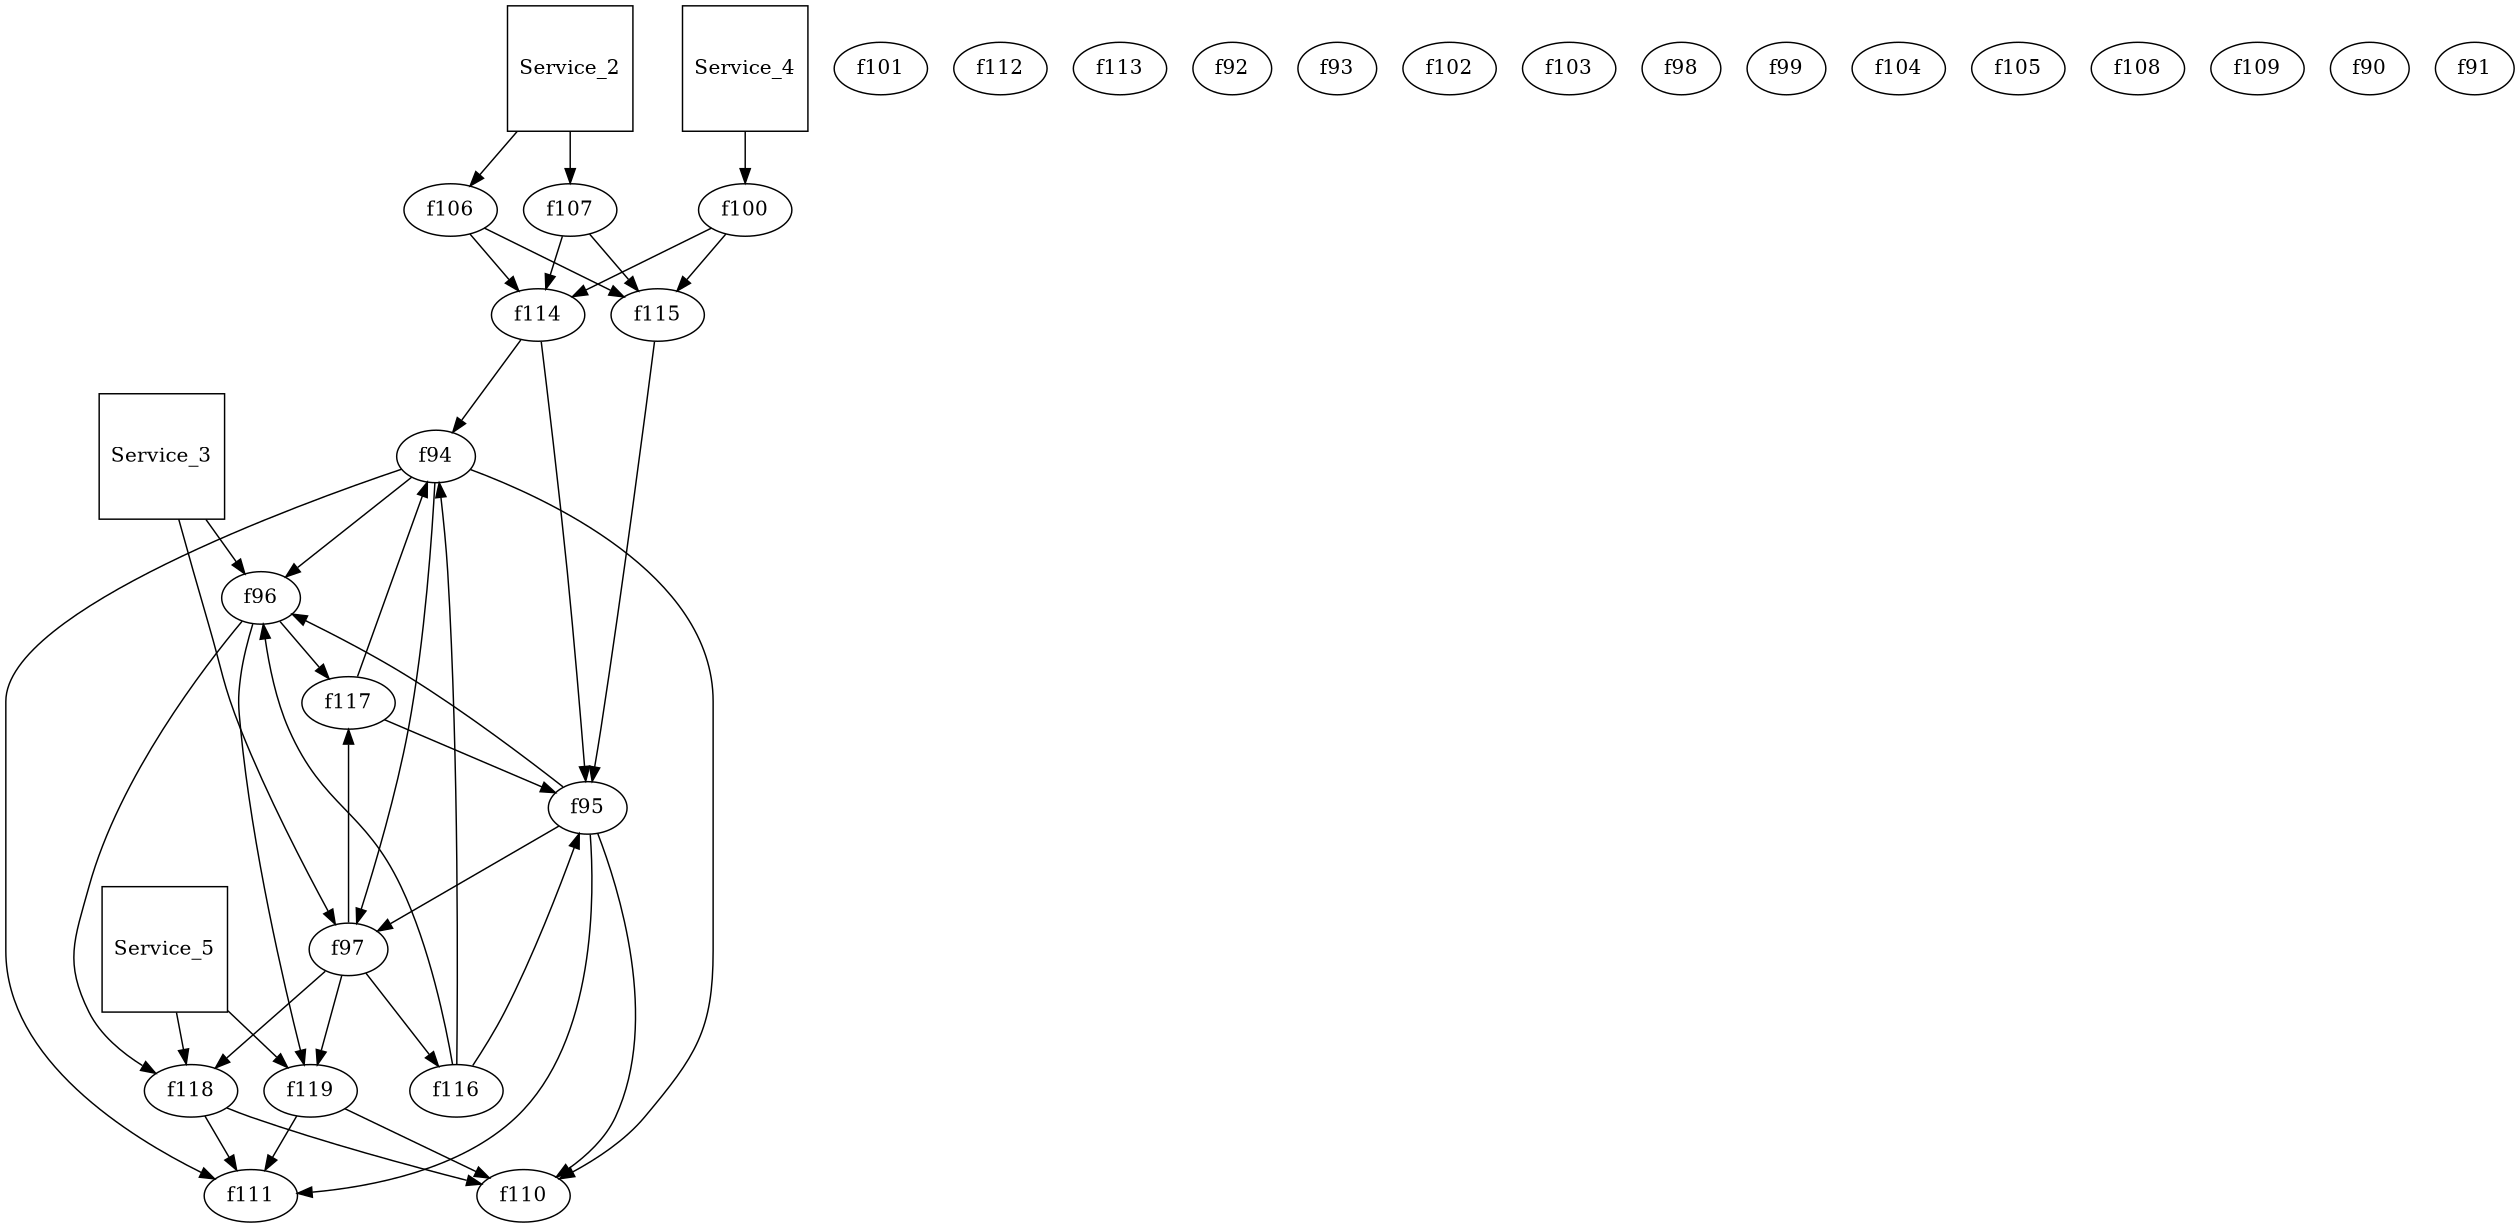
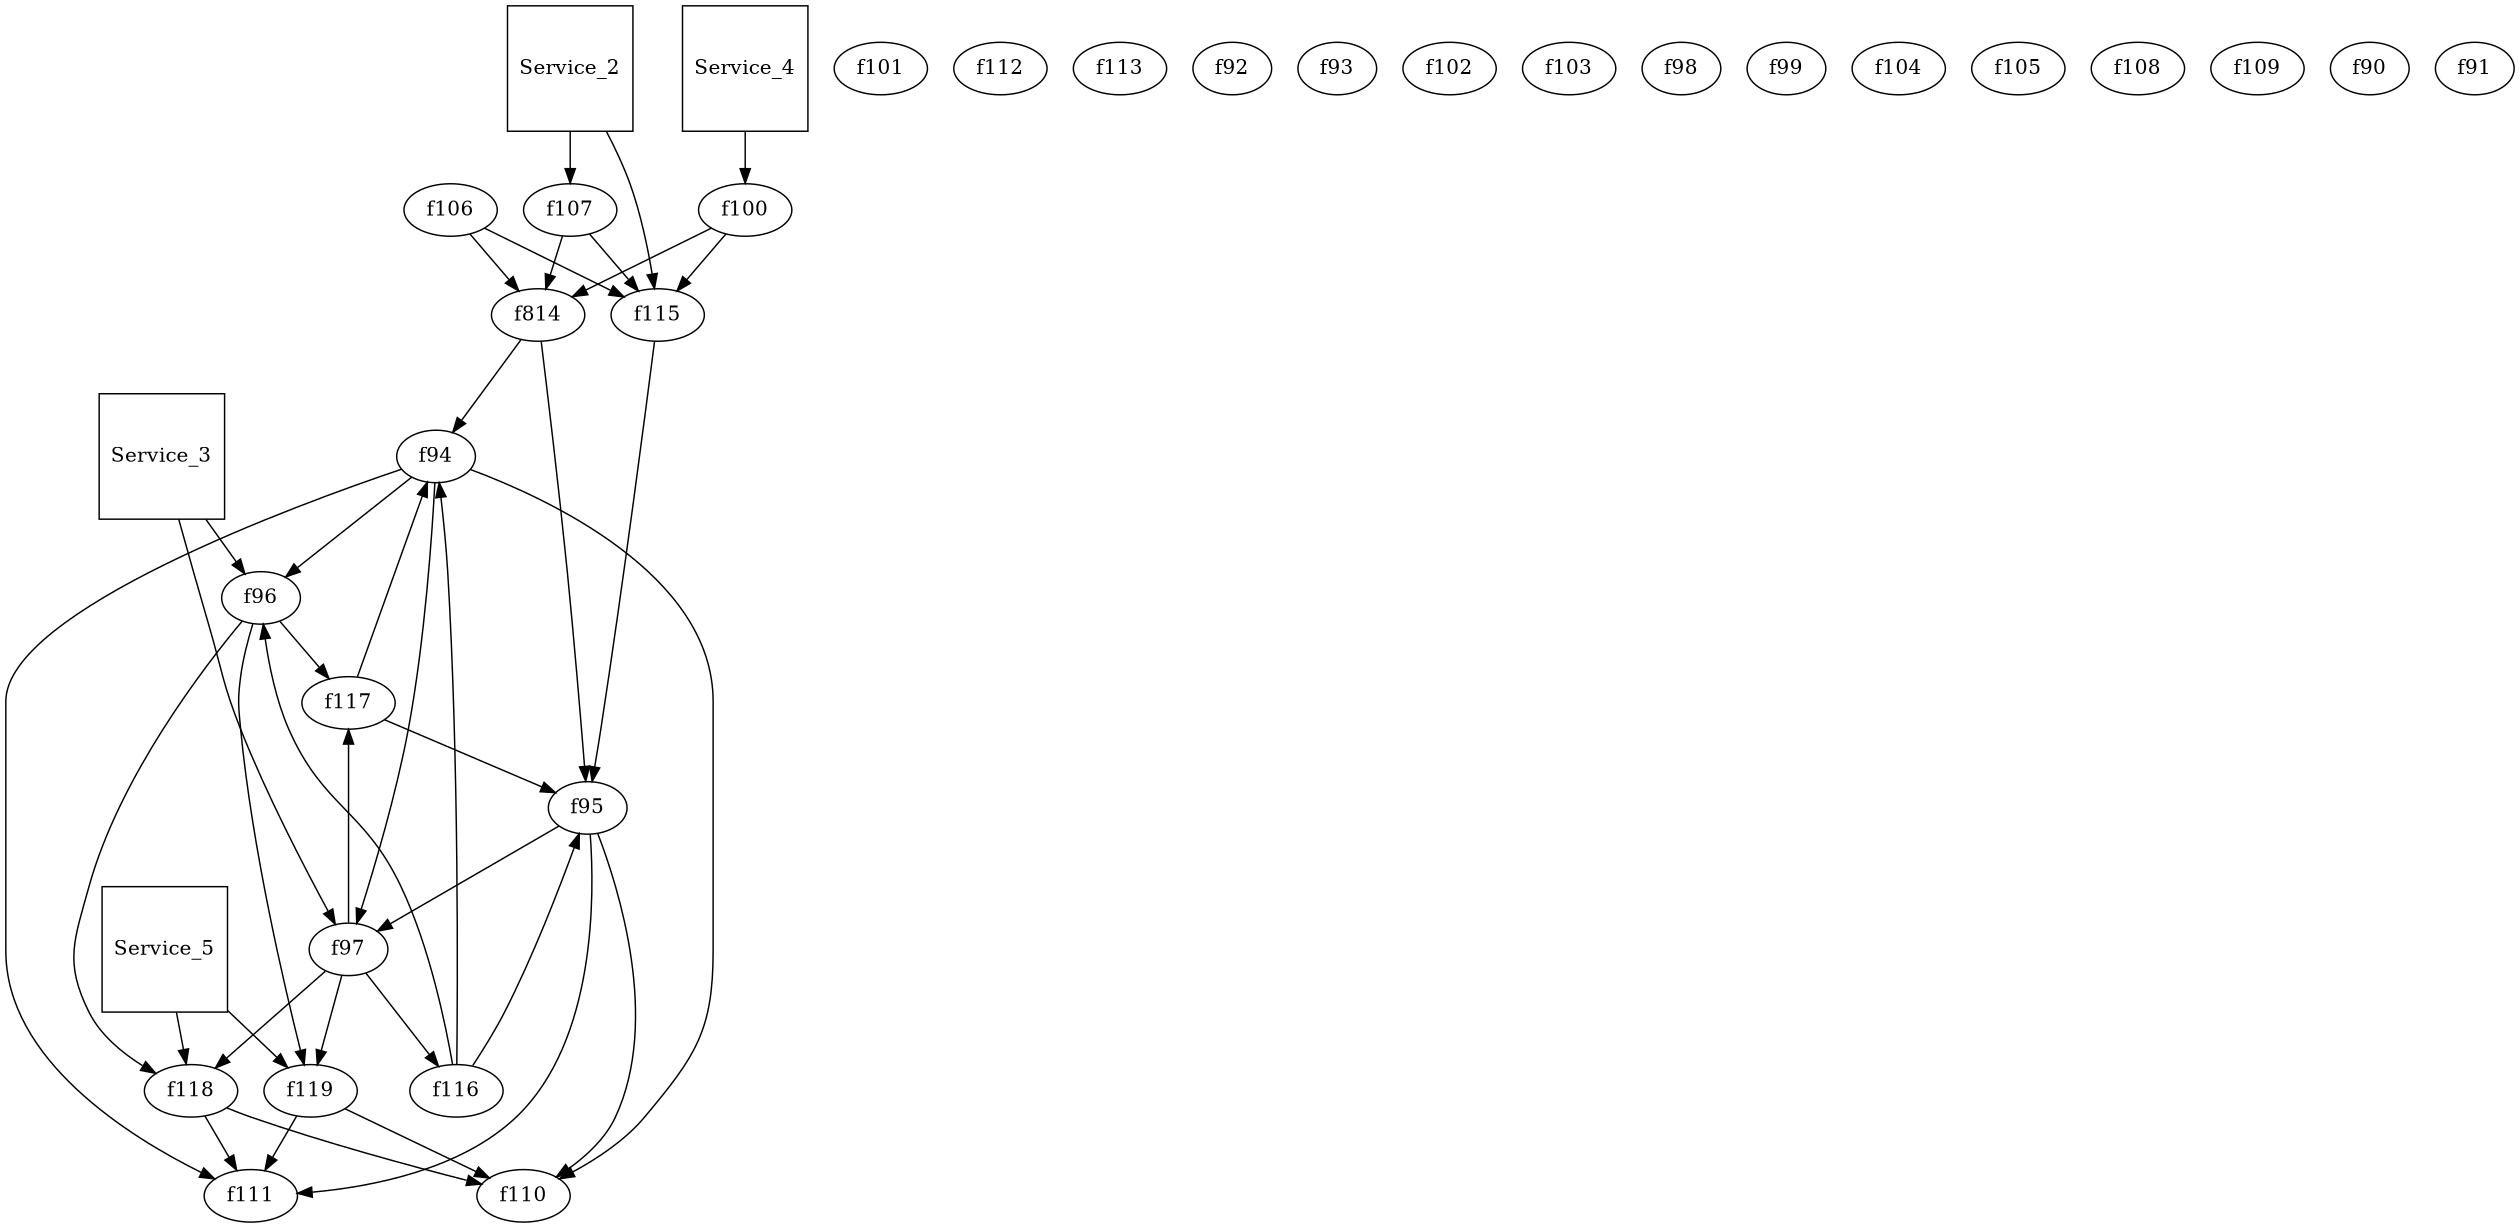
edge "Service_2" -> "f106": now "Service_2" -> "f115"
node "f114": label "f114" -> "f814"
edge "f95" -> "f96": removed
